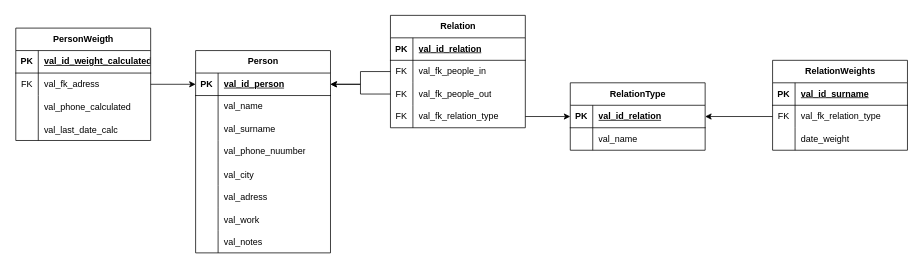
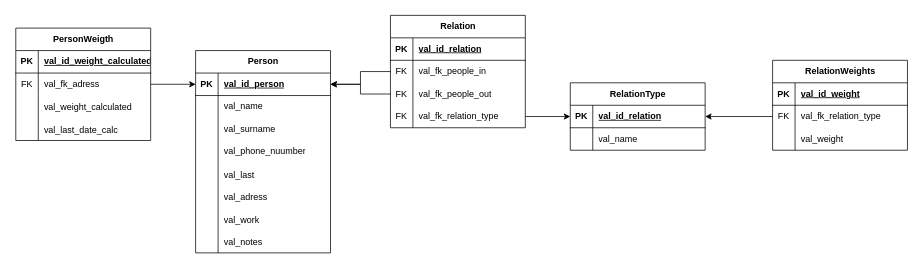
node "val_id_surname": label "val_id_surname" -> "val_id_weight"
node "val_phone_calculated": label "val_phone_calculated" -> "val_weight_calculated"
node "date_weight": label "date_weight" -> "val_weight"
node "val_city": label "val_city" -> "val_last"
